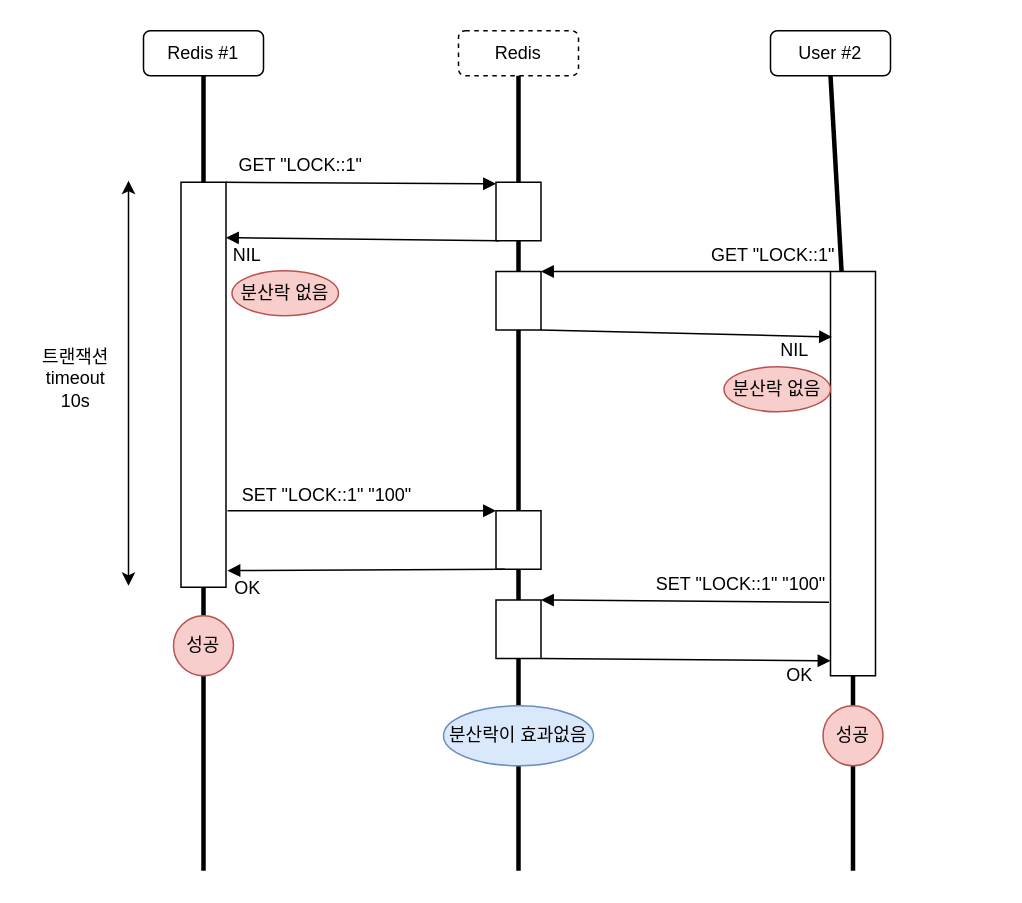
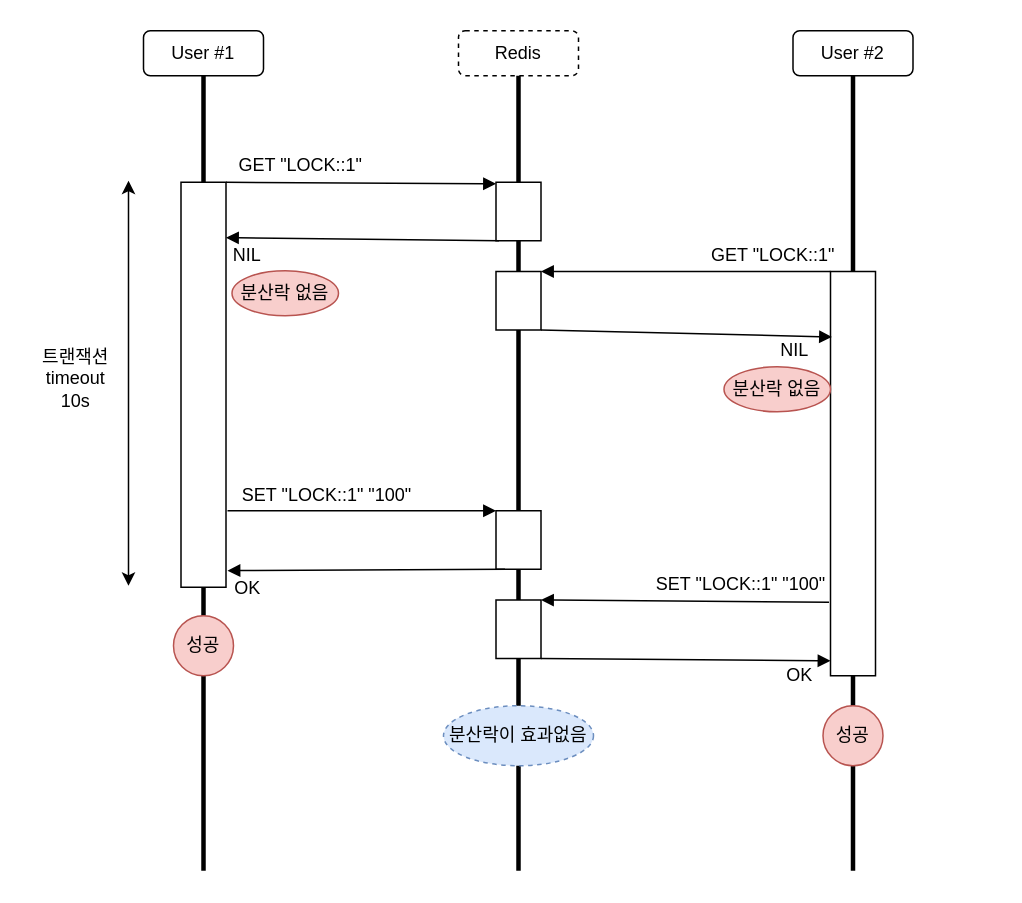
node "Redis #1": label "Redis #1" -> "User #1"
node "User #2": moved (830, 53) -> (853, 53)
node "분산락이 효과없음": style solid -> dashed
